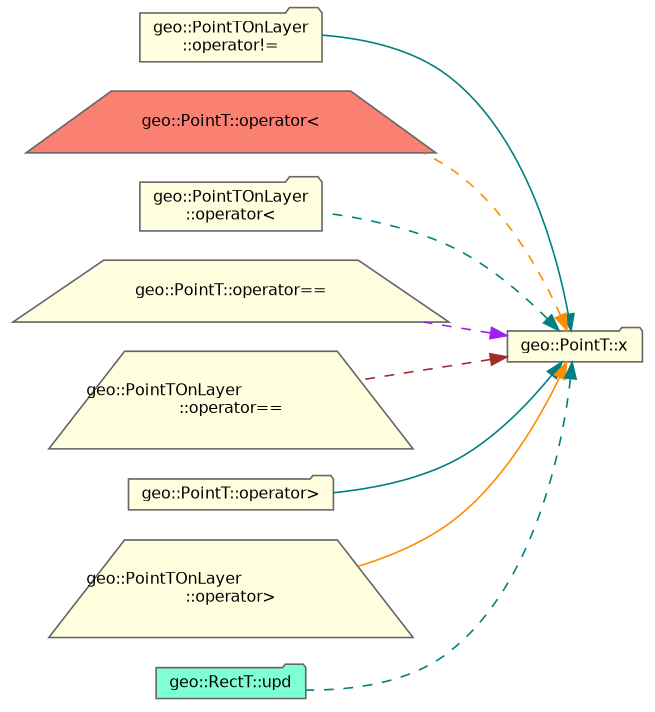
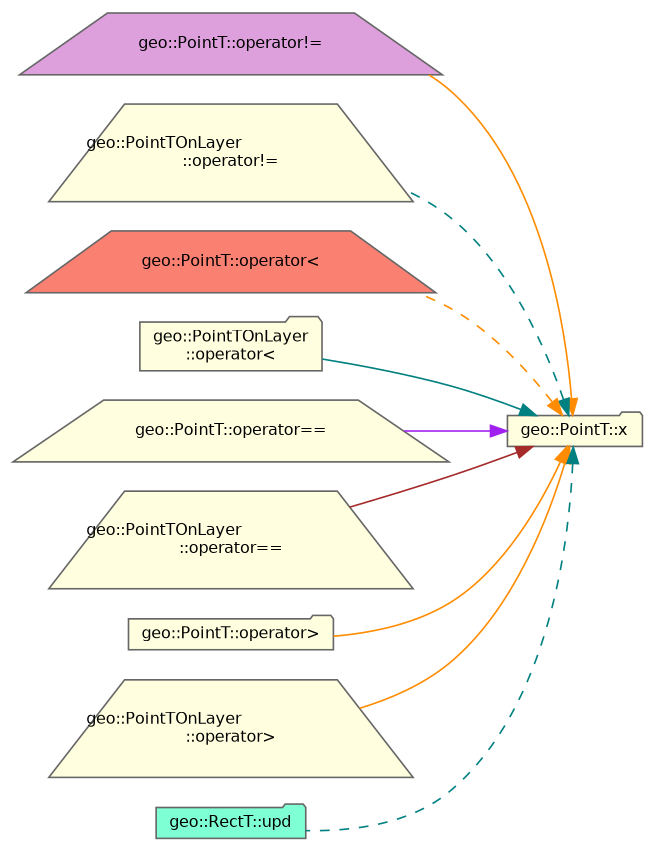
node "geo::PointTOnLayer ::operator!=": shape folder -> trapezium
node "geo::PointT::operator!=": added
edge "geo::PointTOnLayer ::operator!=" -> "geo::PointT::x": style solid -> dashed
edge "geo::PointTOnLayer ::operator<" -> "geo::PointT::x": style dashed -> solid
edge "geo::PointT::operator==" -> "geo::PointT::x": style dashed -> solid
edge "geo::PointTOnLayer ::operator==" -> "geo::PointT::x": style dashed -> solid
edge "geo::PointT::operator>" -> "geo::PointT::x": color teal -> darkorange
